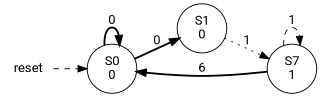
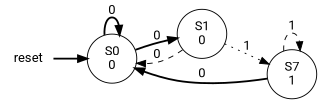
edge "S1 0" -> "S0 0": added, label "0"
edge "S7 1" -> "S0 0": label "6" -> "0"
edge "reset" -> "S0 0": style dashed -> bold
